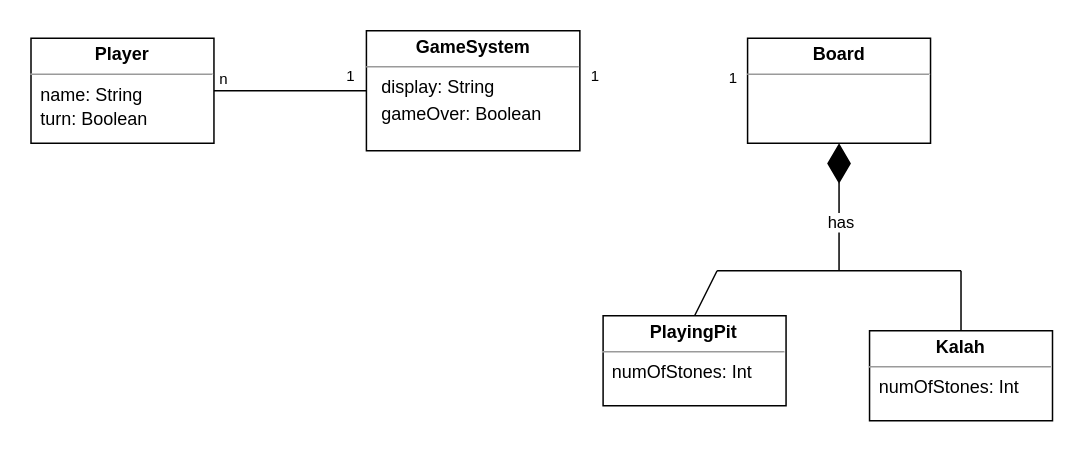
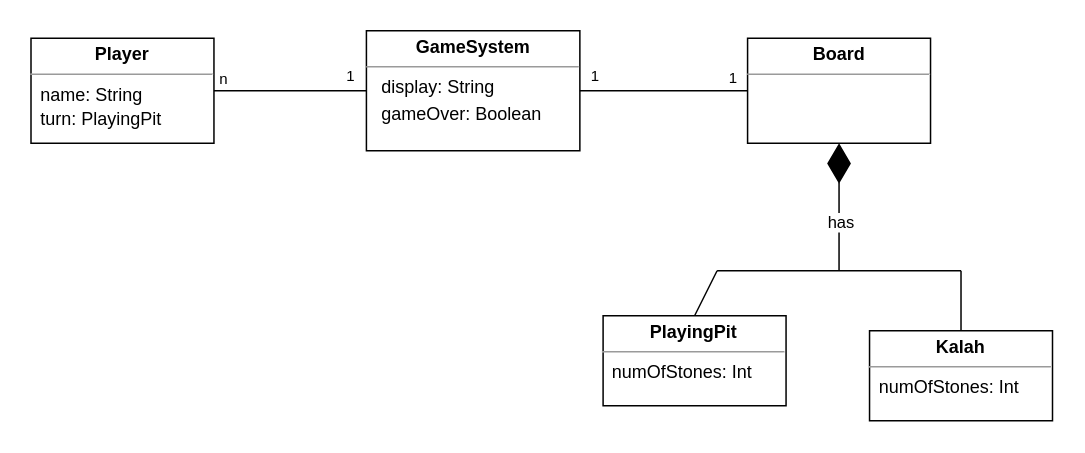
node "Player name: String turn: Boolean": label "Player name: String turn: Boolean" -> "Player name: String turn: PlayingPit"
edge "GameSystem display: String gameOver: Boolean" -- "Board": added
